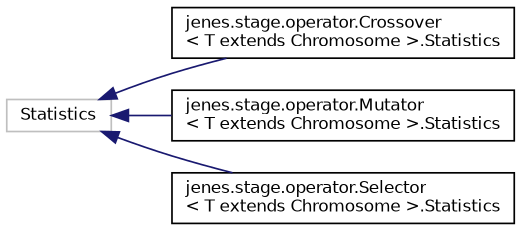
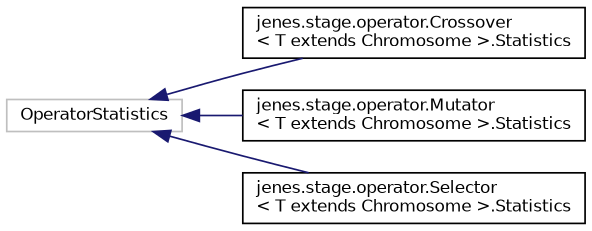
node "Statistics": label "Statistics" -> "OperatorStatistics"
